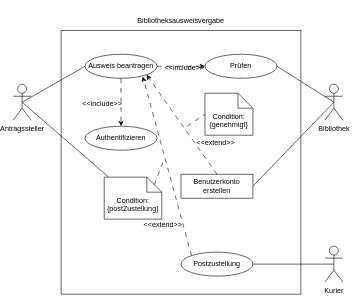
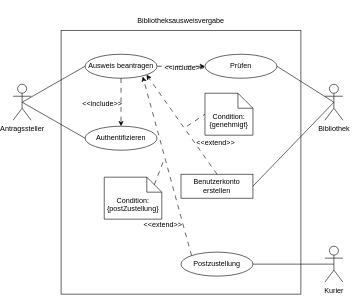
edge "Antragssteller" -- "Condition:{postZustellung}": now "Antragssteller" -- "Authentifizieren"
